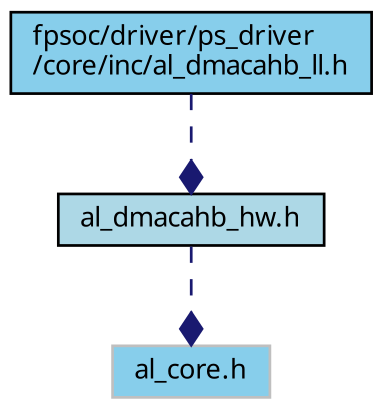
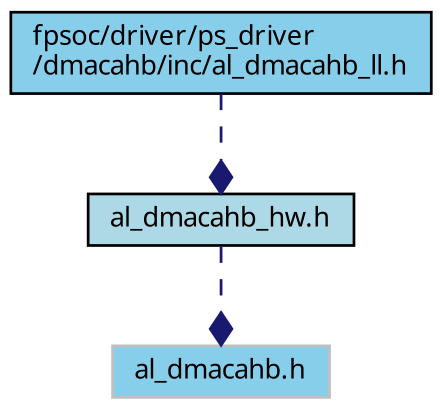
node "fpsoc/driver/ps_driver /core/inc/al_dmacahb_ll.h": label "fpsoc/driver/ps_driver /core/inc/al_dmacahb_ll.h" -> "fpsoc/driver/ps_driver /dmacahb/inc/al_dmacahb_ll.h"
node "al_core.h": label "al_core.h" -> "al_dmacahb.h"
